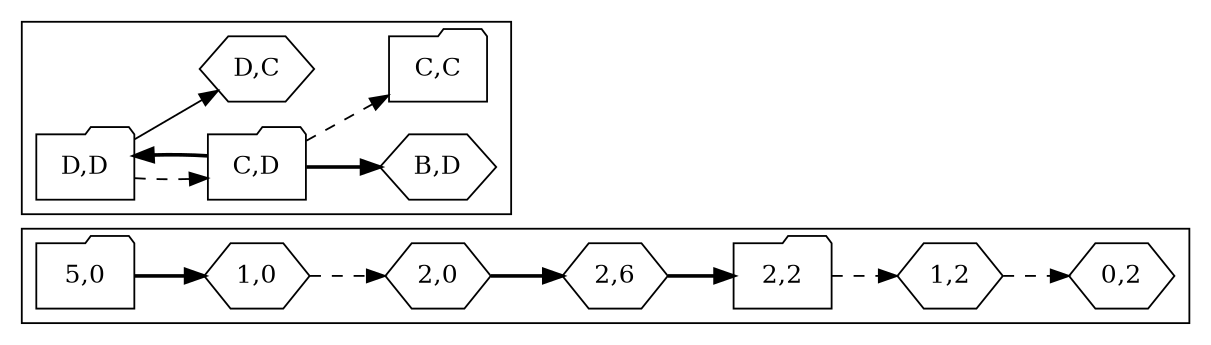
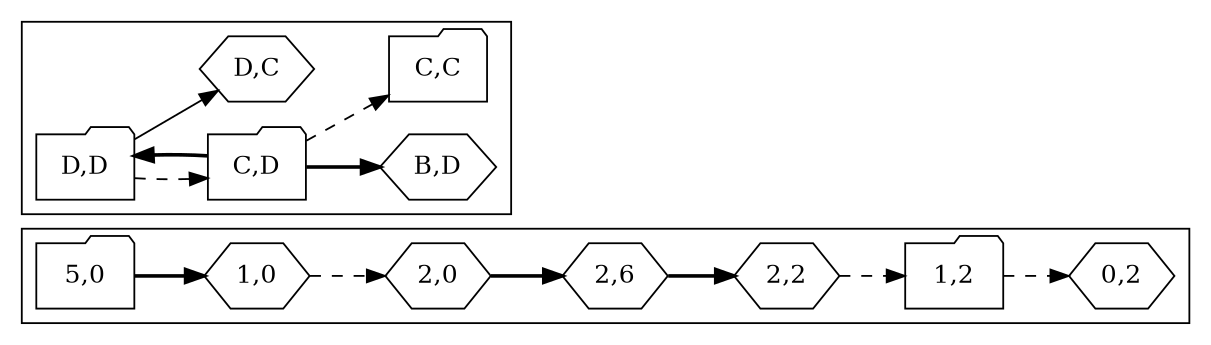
node "2,2": shape folder -> hexagon
node "1,2": shape hexagon -> folder
